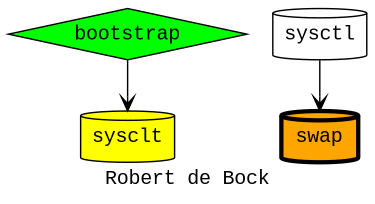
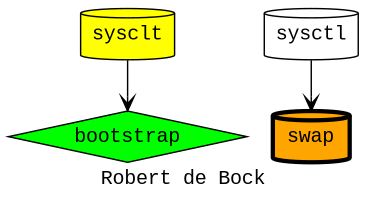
edge "bootstrap" -> "sysclt": reversed
